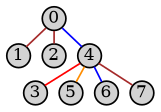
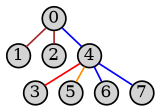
edge "4" -- "7": color brown -> blue
